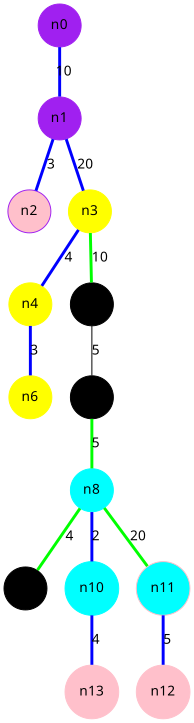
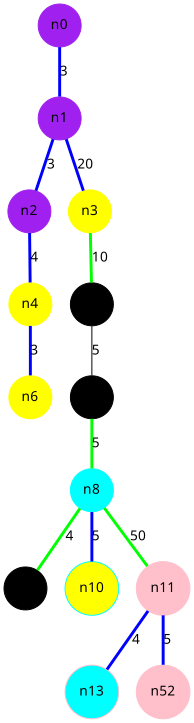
edge "n0" -- "n1": label "10" -> "3"
node "n2": fillcolor pink -> purple
edge "n3" -- "n4": now "n2" -- "n4"
edge "n8" -- "n10": label "2" -> "5"
edge "n8" -- "n11": label "20" -> "50"
node "n10": fillcolor cyan -> yellow
node "n11": fillcolor cyan -> pink
edge "n10" -- "n13": now "n11" -- "n13"
node "n13": fillcolor pink -> cyan
node "n12": label "n12" -> "n52"
